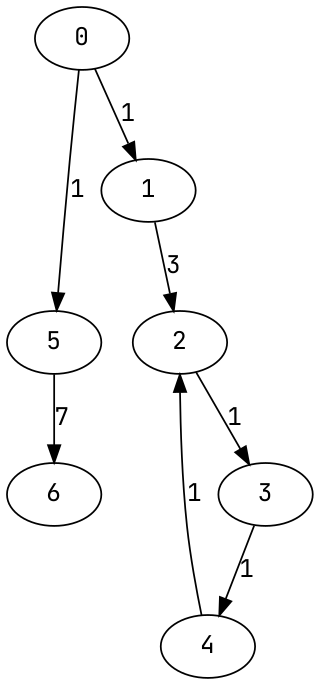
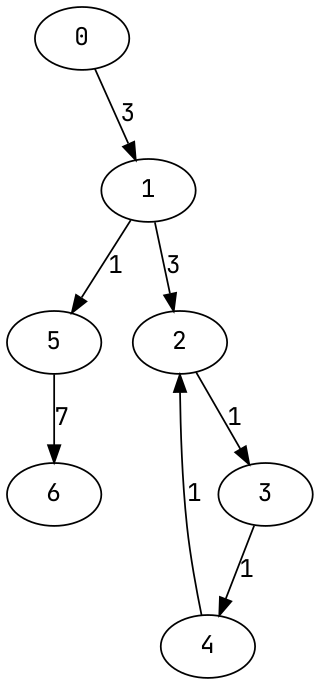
edge "0" -> "1": label "1" -> "3"
edge "0" -> "5": now "1" -> "5"
